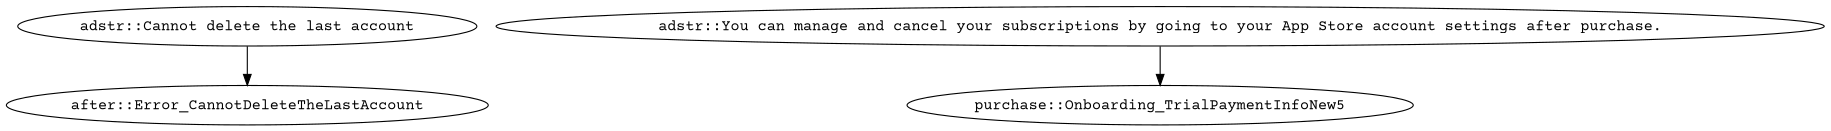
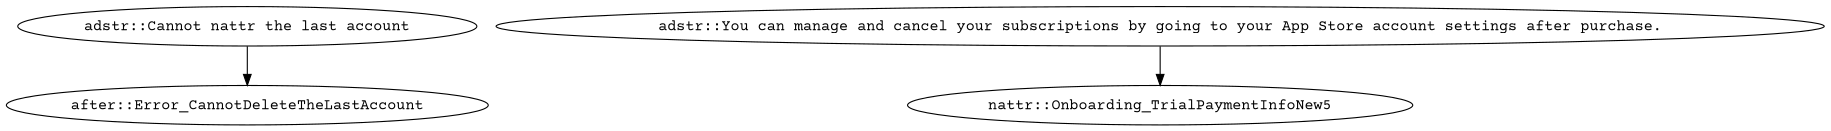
node "adstr::Cannot delete the last account": label "adstr::Cannot delete the last account" -> "adstr::Cannot nattr the last account"
node "purchase::Onboarding_TrialPaymentInfoNew5": label "purchase::Onboarding_TrialPaymentInfoNew5" -> "nattr::Onboarding_TrialPaymentInfoNew5"
